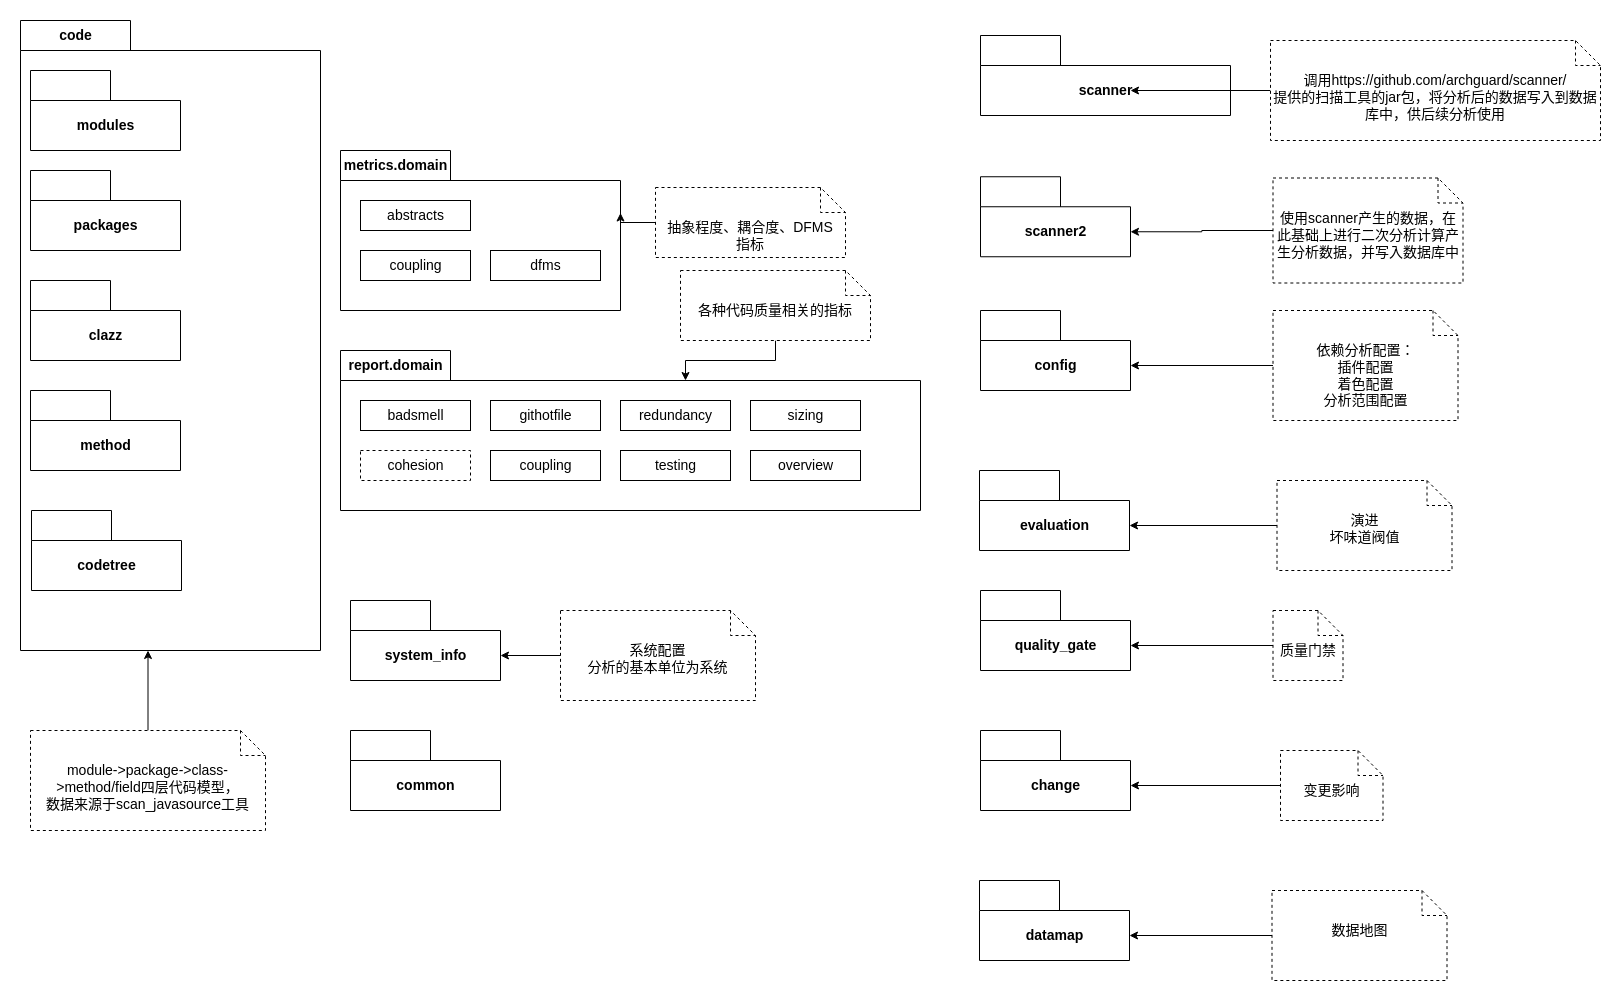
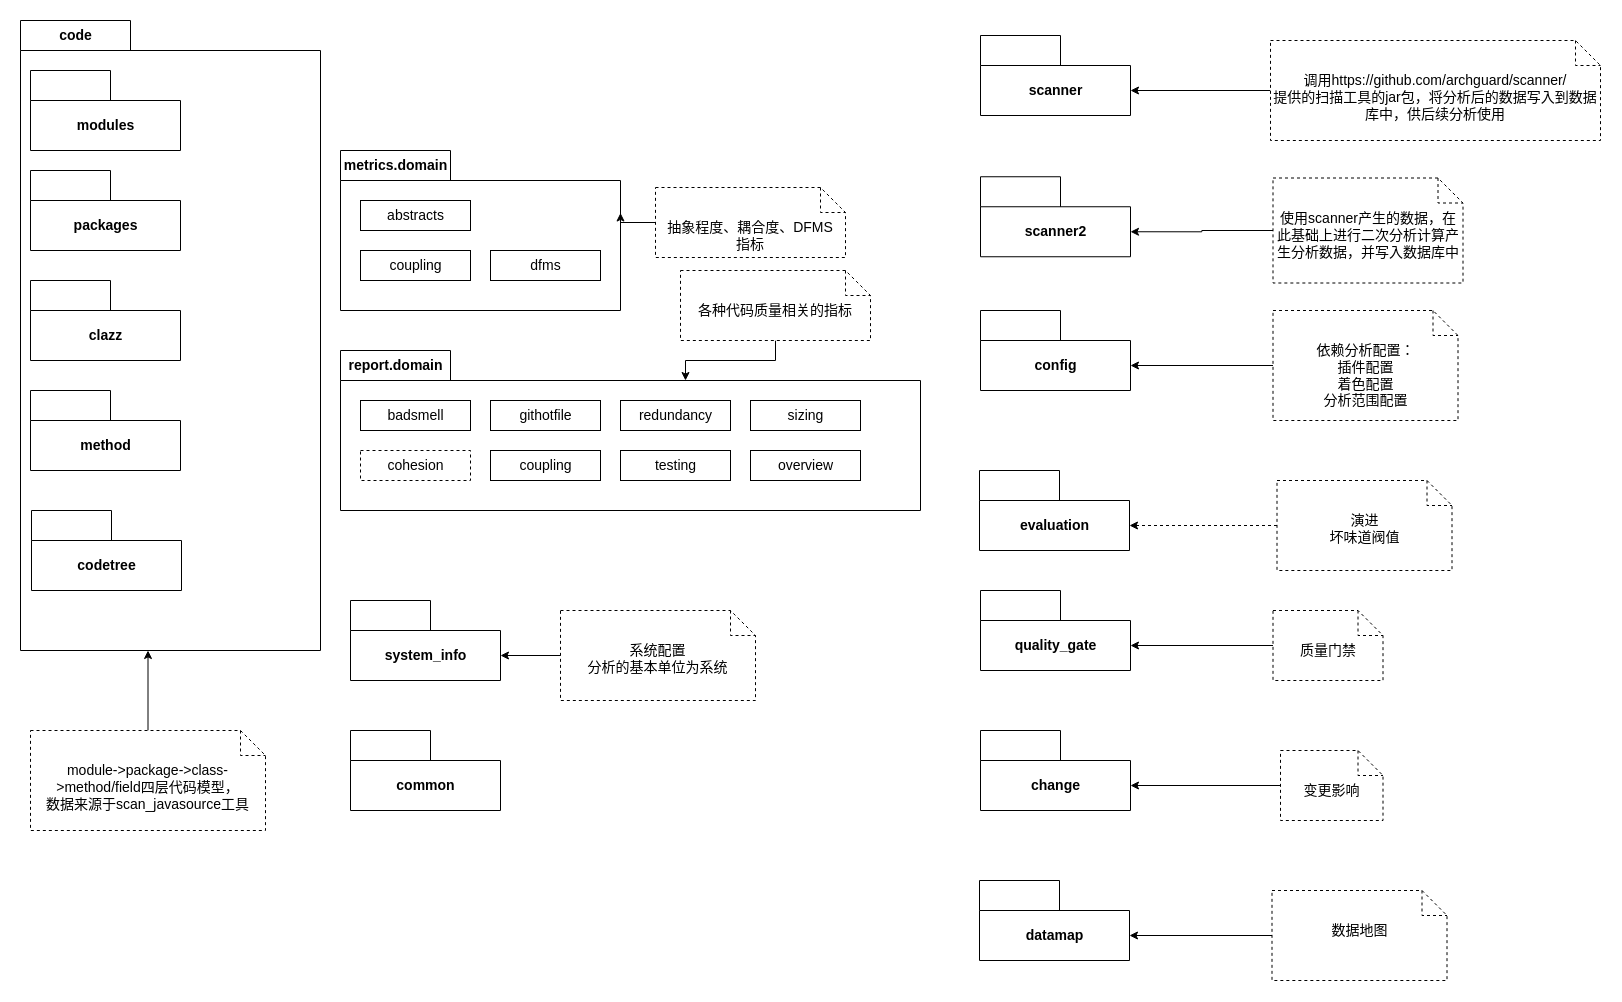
node "scanner": size 250x80 -> 150x80
edge "演进 坏味道阀值" -> "evaluation": style solid -> dashed
node "质量门禁": size 70x70 -> 110x70
